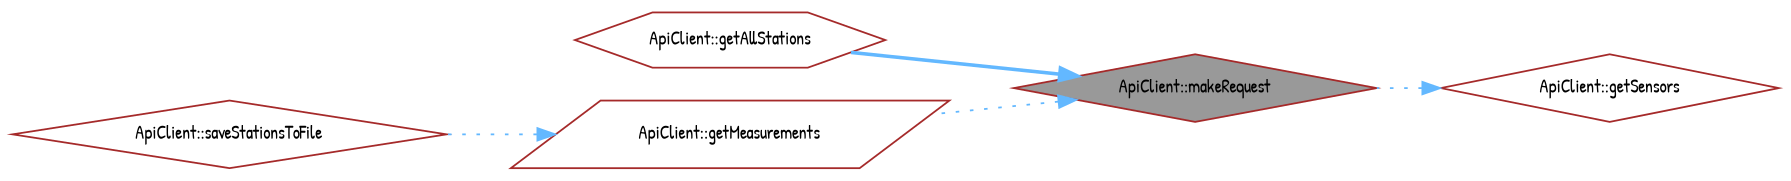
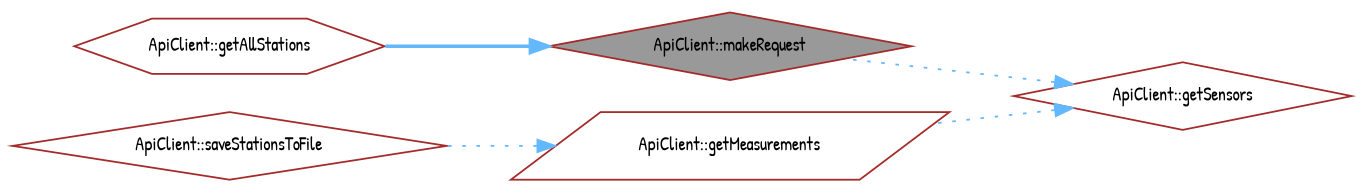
edge "ApiClient::getMeasurements" -> "ApiClient::makeRequest": now "ApiClient::getMeasurements" -> "ApiClient::getSensors"
